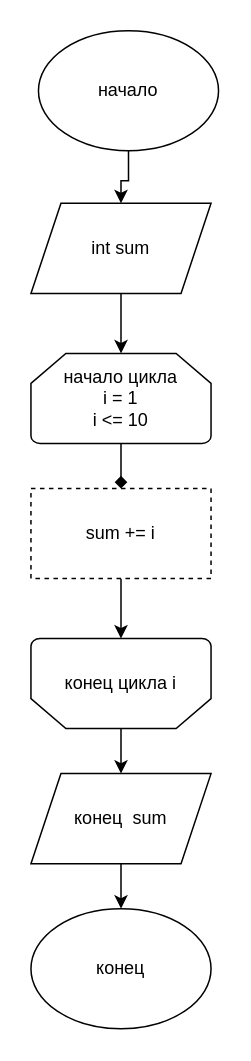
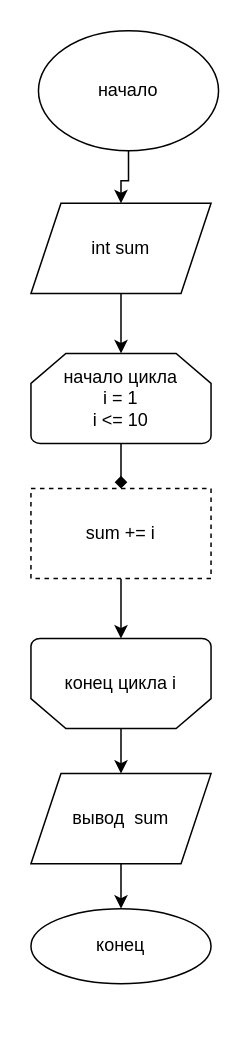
node "конец sum": label "конец sum" -> "вывод sum"
node "конец": size 180x120 -> 180x75
